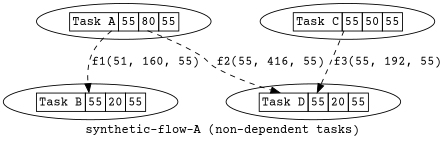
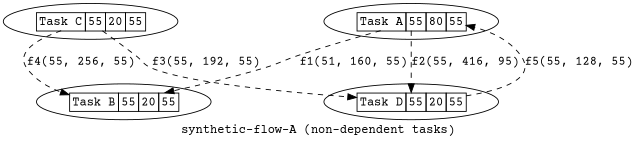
node "Task C": text "50" -> "20"
edge "Task C" -> "Task B": added, label "f4(55, 256, 55)"
edge "Task A" -> "Task D": label "f2(55, 416, 55)" -> "f2(55, 416, 95)"
edge "Task D" -> "Task A": added, label "f5(55, 128, 55)"
